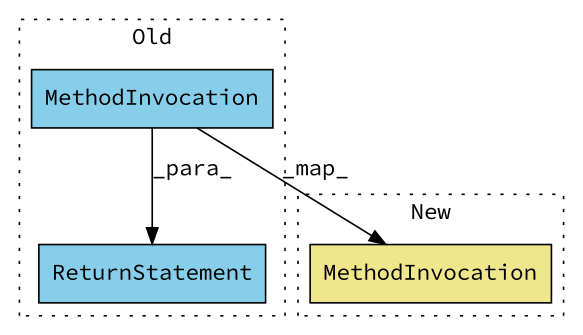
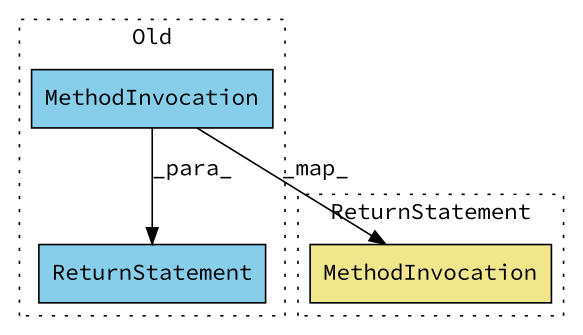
cluster "New": label "New" -> "ReturnStatement"
